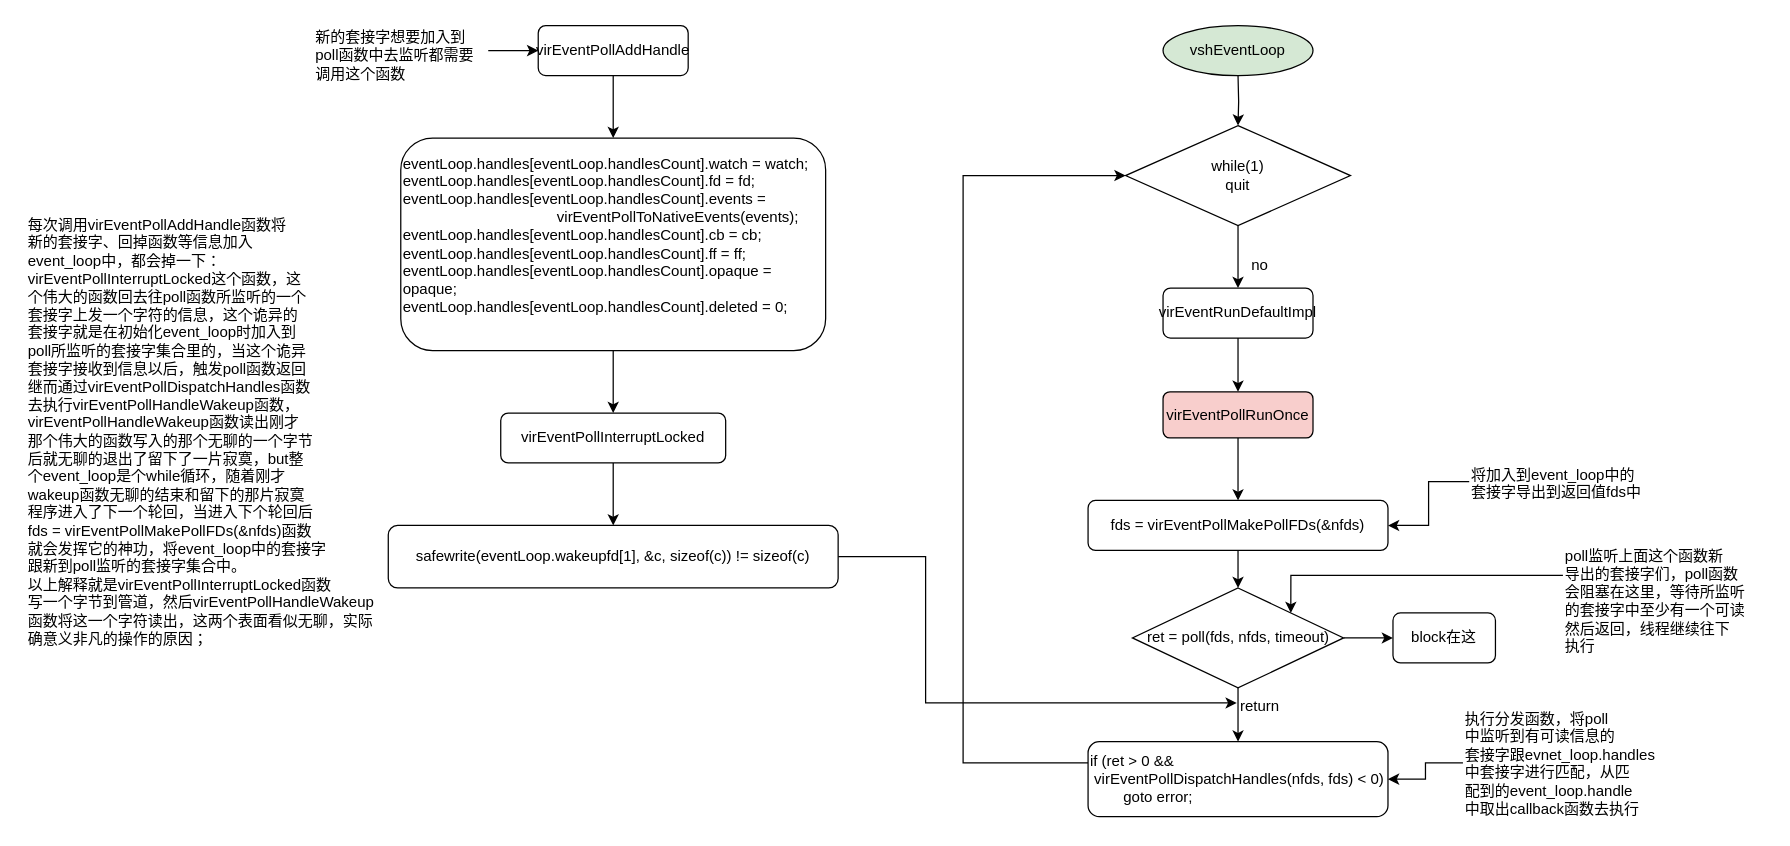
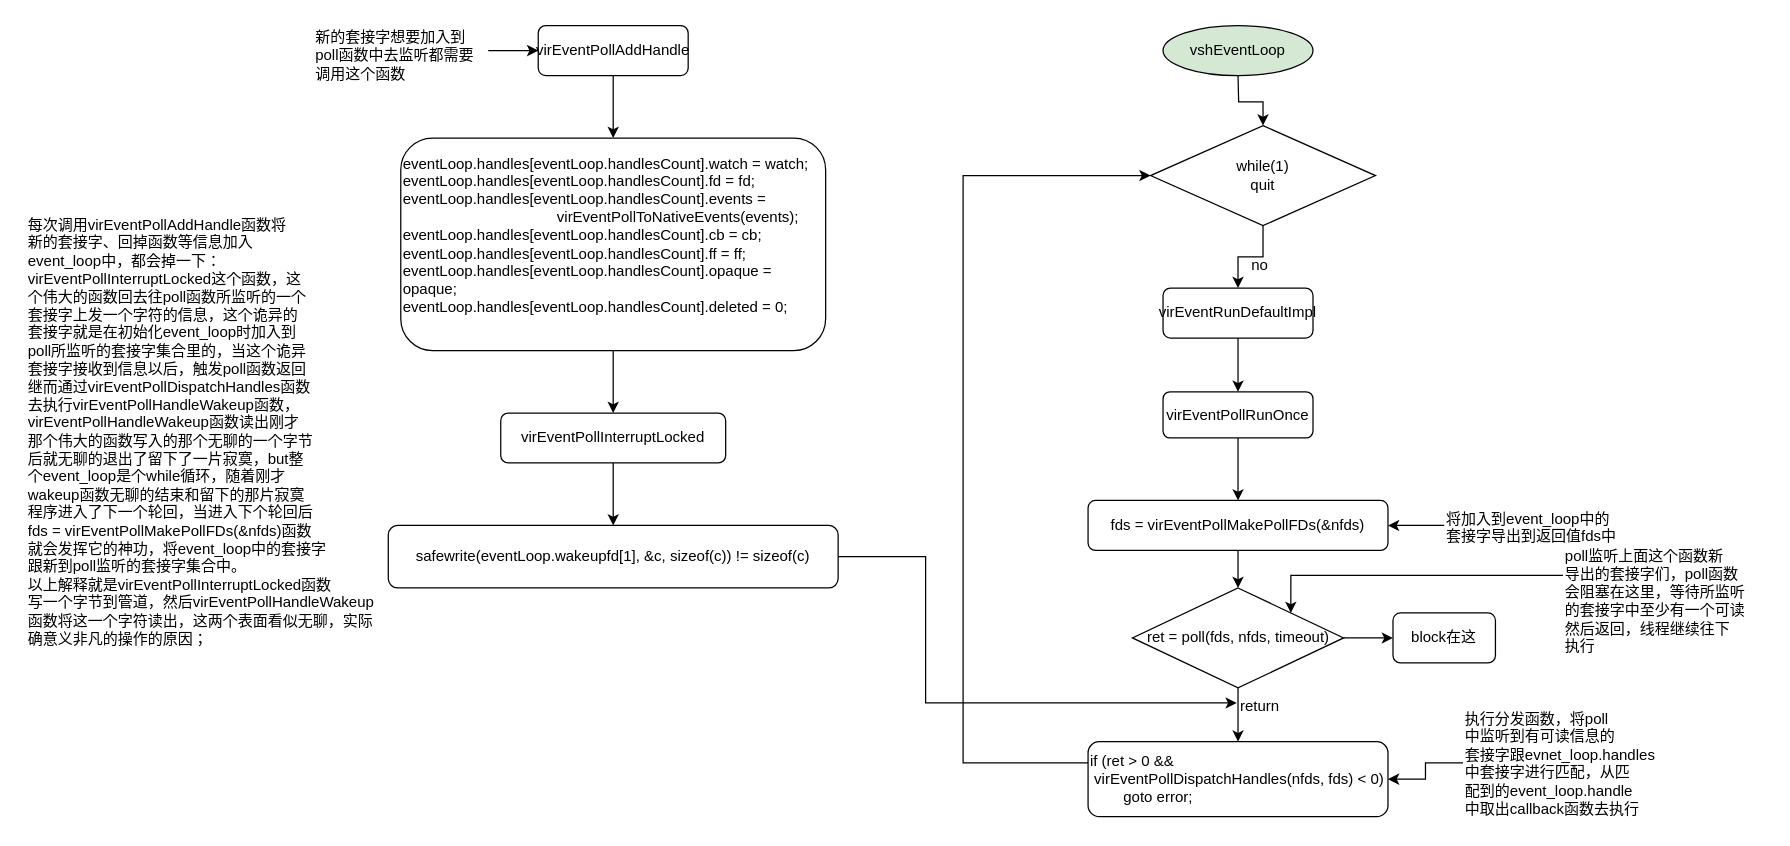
node "while(1) quit": moved (1238, 176) -> (1263, 176)
node "virEventPollRunOnce": fillcolor #f8cecc -> #ffffff
node "将加入到event_loop中的 套接字导出到返回值fds中": moved (1563, 482) -> (1538, 526)
